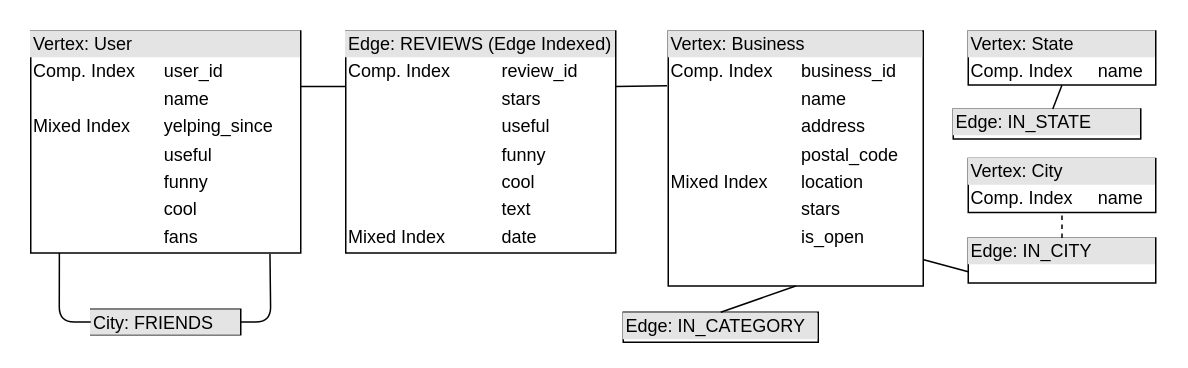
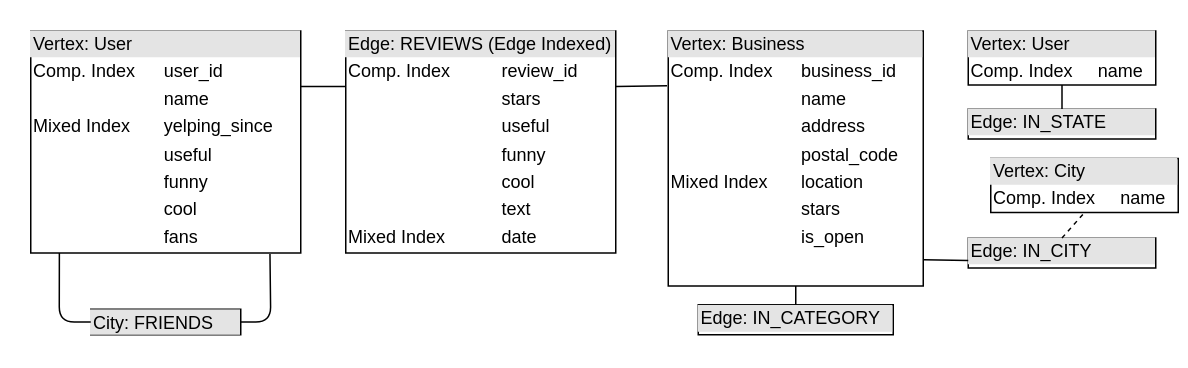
node "Vertex: State Comp. Index name": label "Vertex: State Comp. Index name" -> "Vertex: User Comp. Index name"
node "Edge: IN_STATE": moved (1047, 124) -> (1062, 124)
node "Vertex: City Comp. Index name": moved (1062, 185) -> (1085, 185)
node "Edge: IN_CITY": size 188x45 -> 188x30
node "Edge: IN_CATEGORY": moved (721, 327) -> (796, 320)
